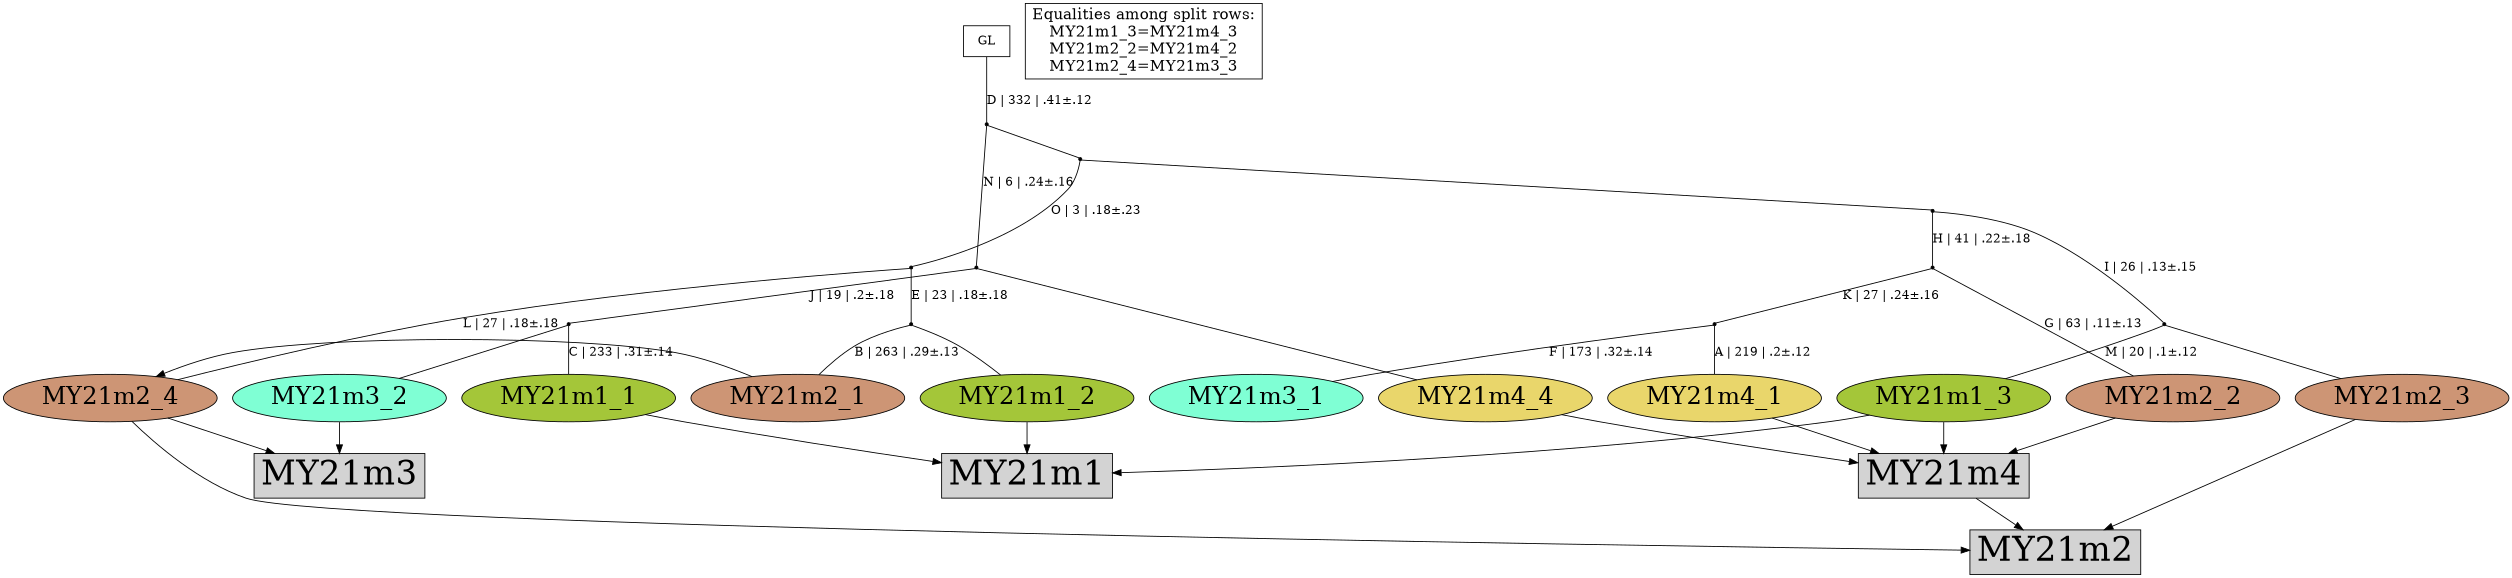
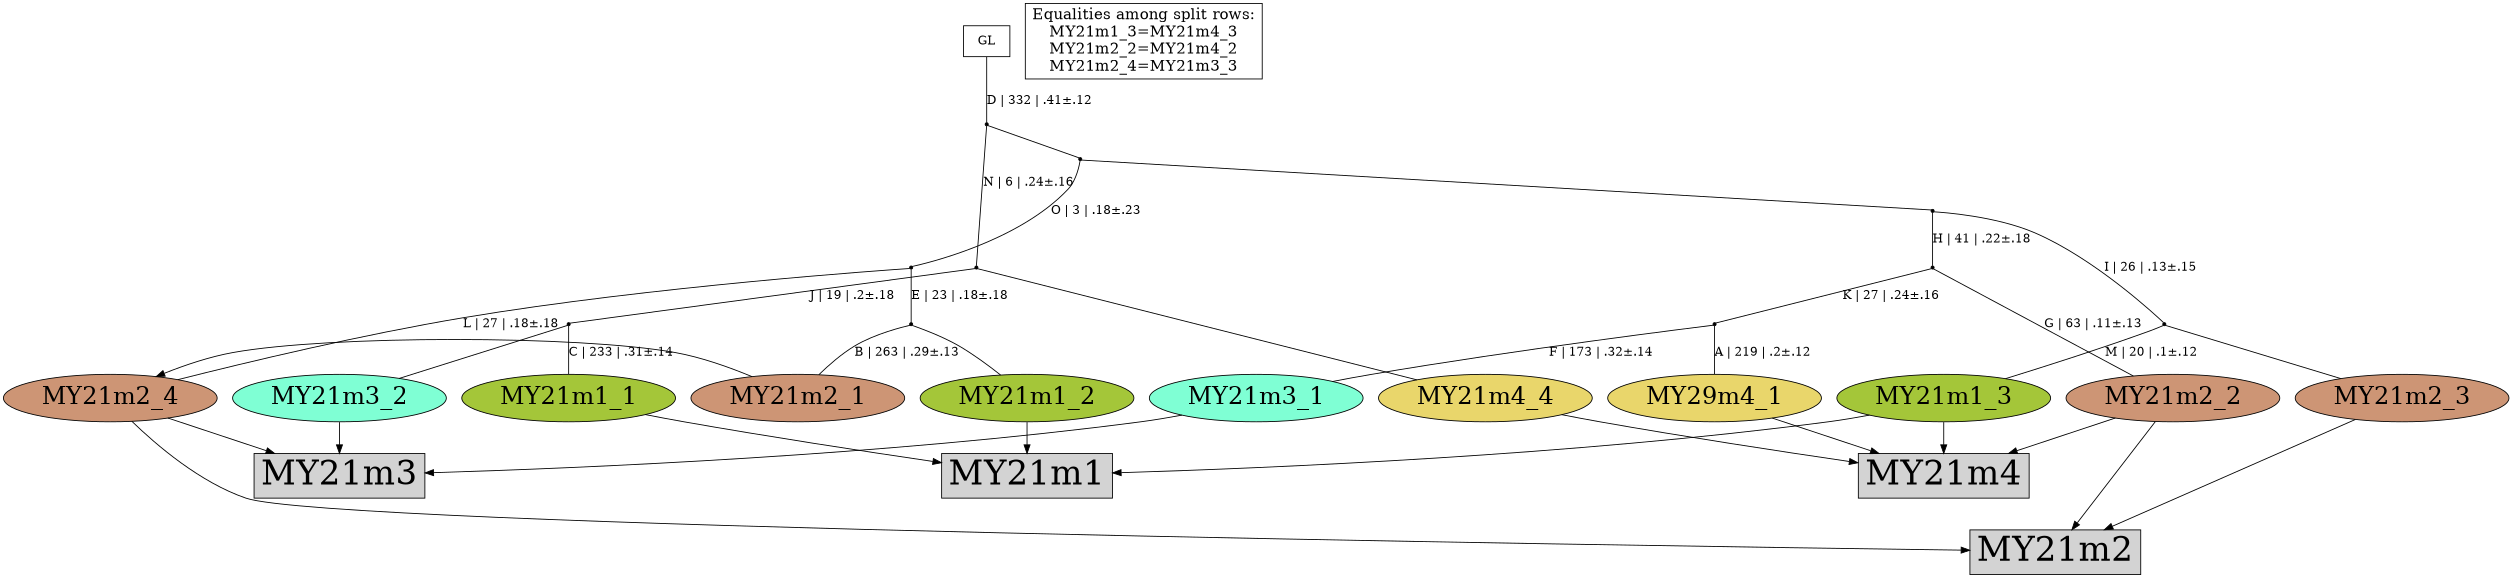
node "MY21m4_1": label "MY21m4_1" -> "MY29m4_1"
edge "MY21m3_1" -> "MY21m3": added
edge "MY21m4" -> "MY21m2": now "MY21m2_2" -> "MY21m2"
